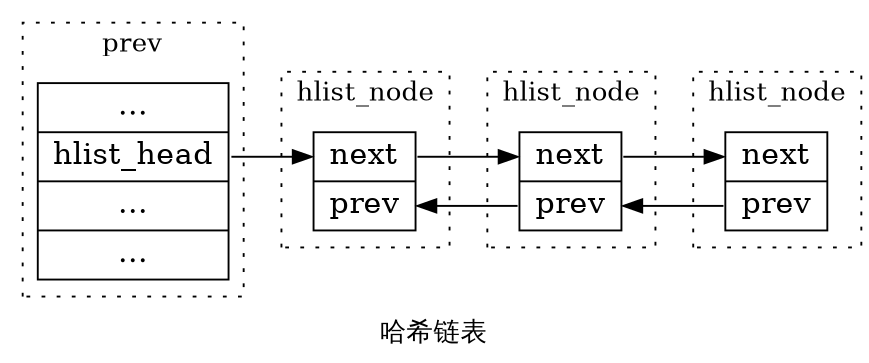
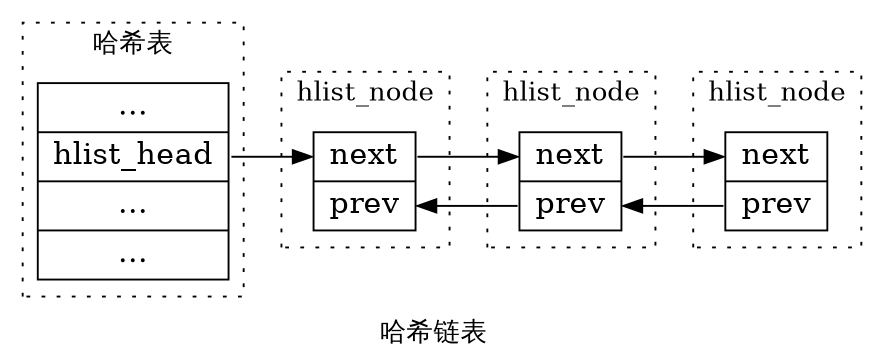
cluster "prev": label "prev" -> "哈希表"
